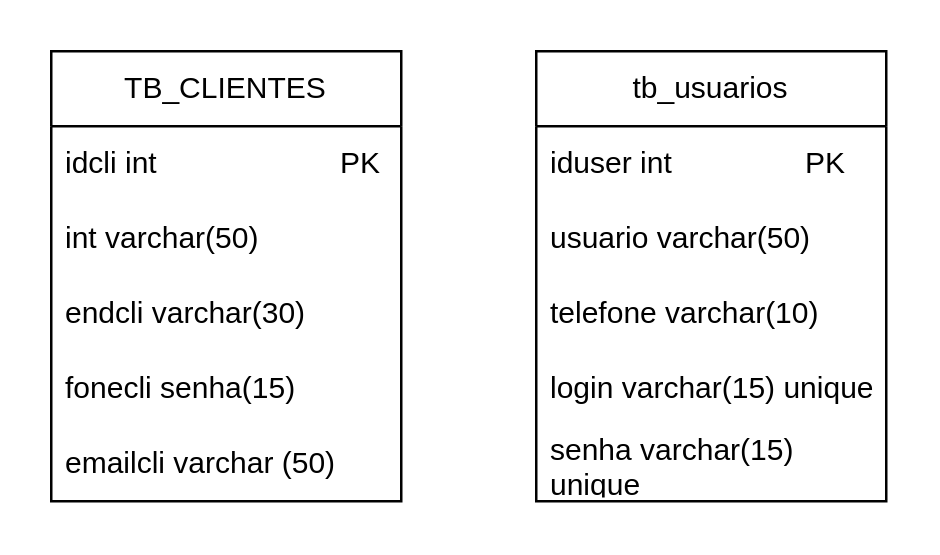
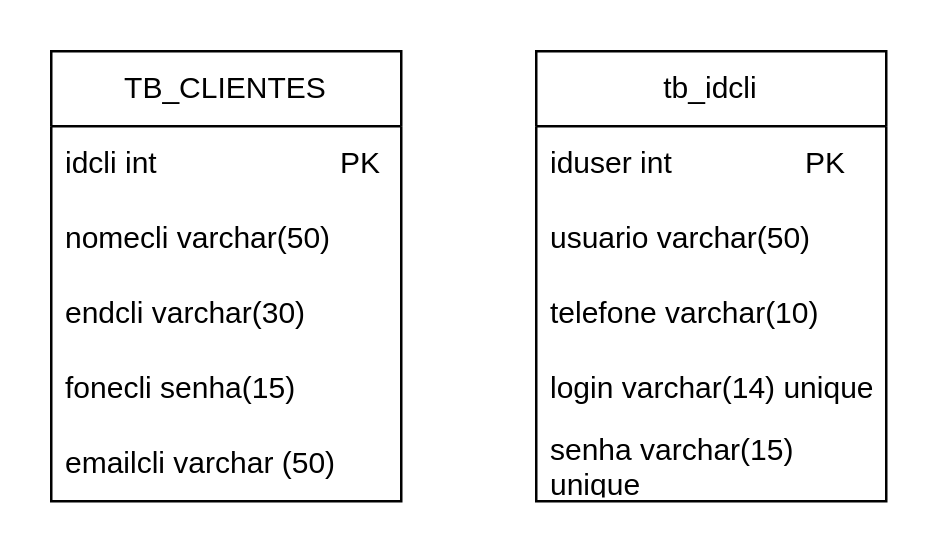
node "tb_usuarios": label "tb_usuarios" -> "tb_idcli"
node "int varchar(50)": label "int varchar(50)" -> "nomecli varchar(50)"
node "login varchar(15) unique": label "login varchar(15) unique" -> "login varchar(14) unique"
